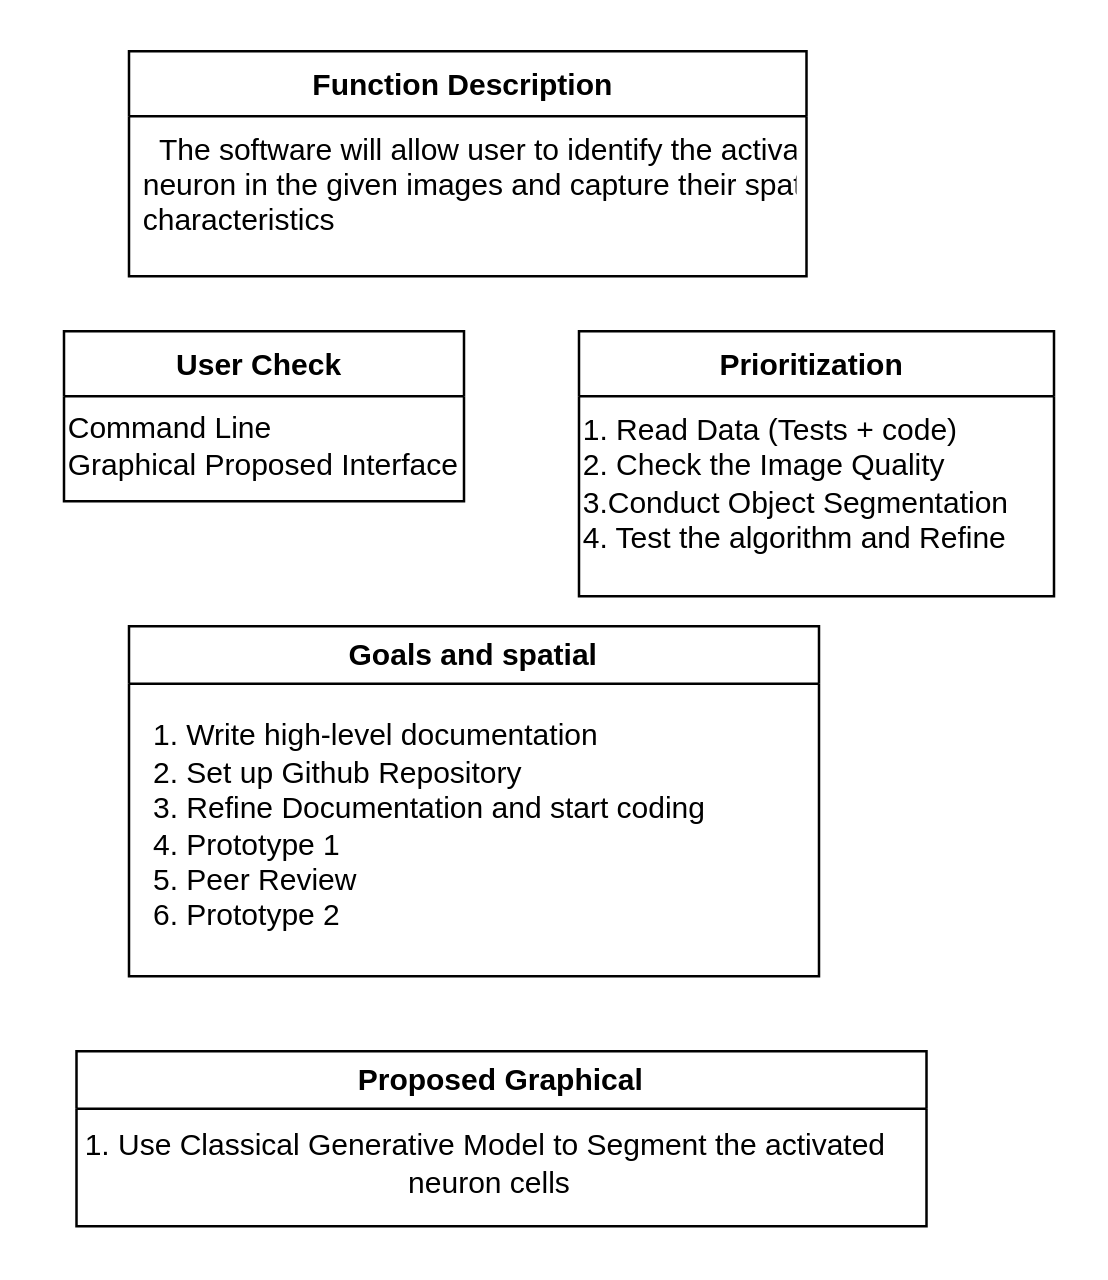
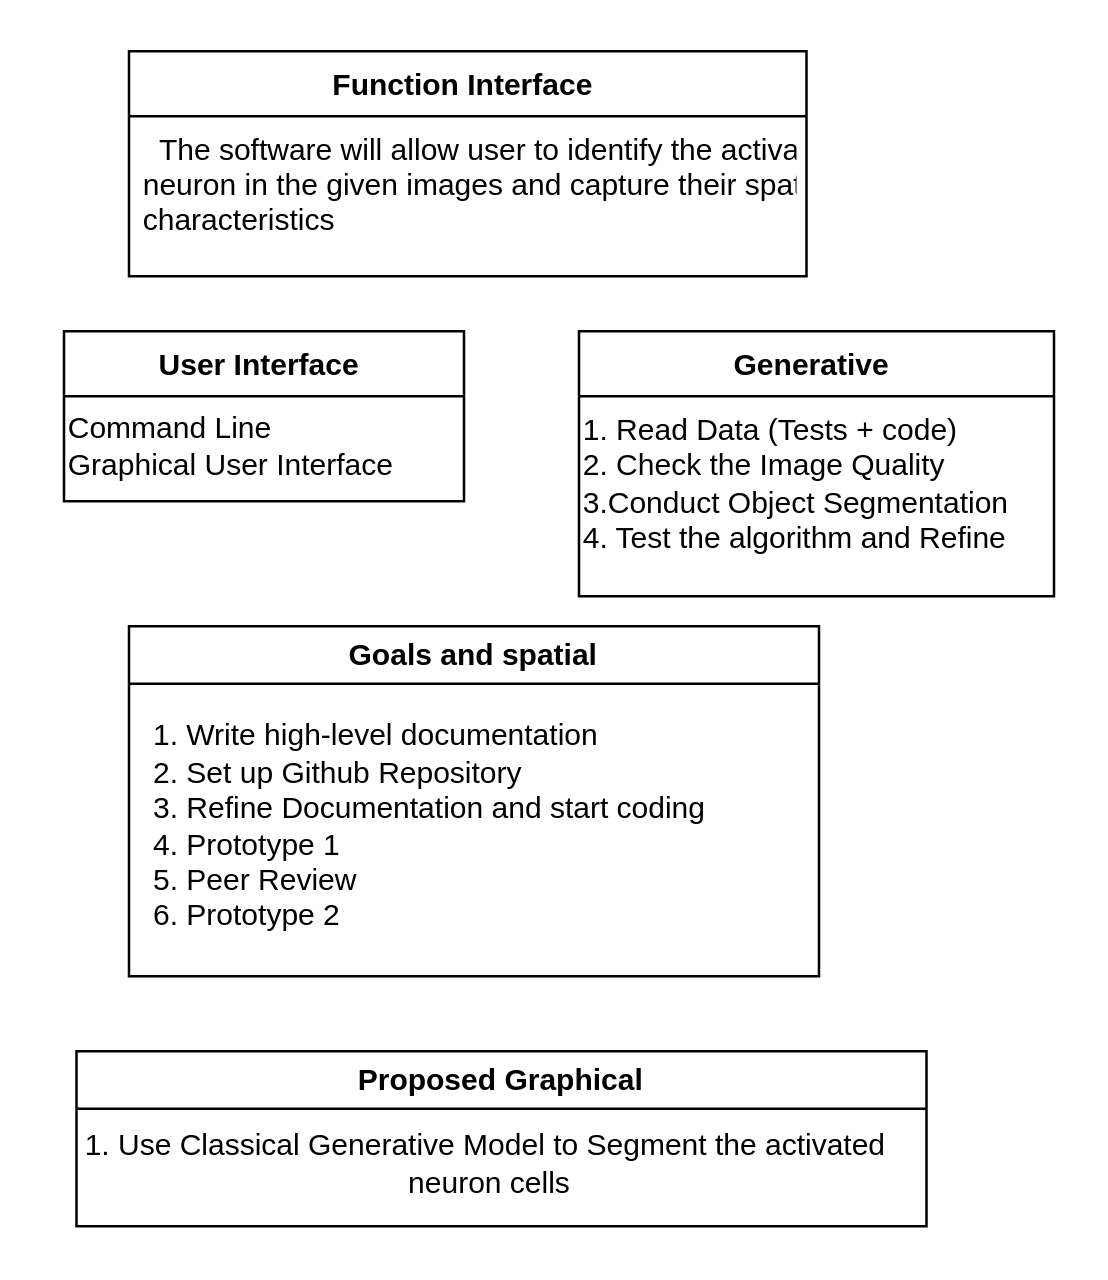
node "Function Description": label "Function Description" -> "Function Interface"
node "User Check": label "User Check" -> "User Interface"
node "Prioritization": label "Prioritization" -> "Generative"
node "Command Line Graphical Proposed Interface": label "Command Line Graphical Proposed Interface" -> "Command Line Graphical User Interface"
